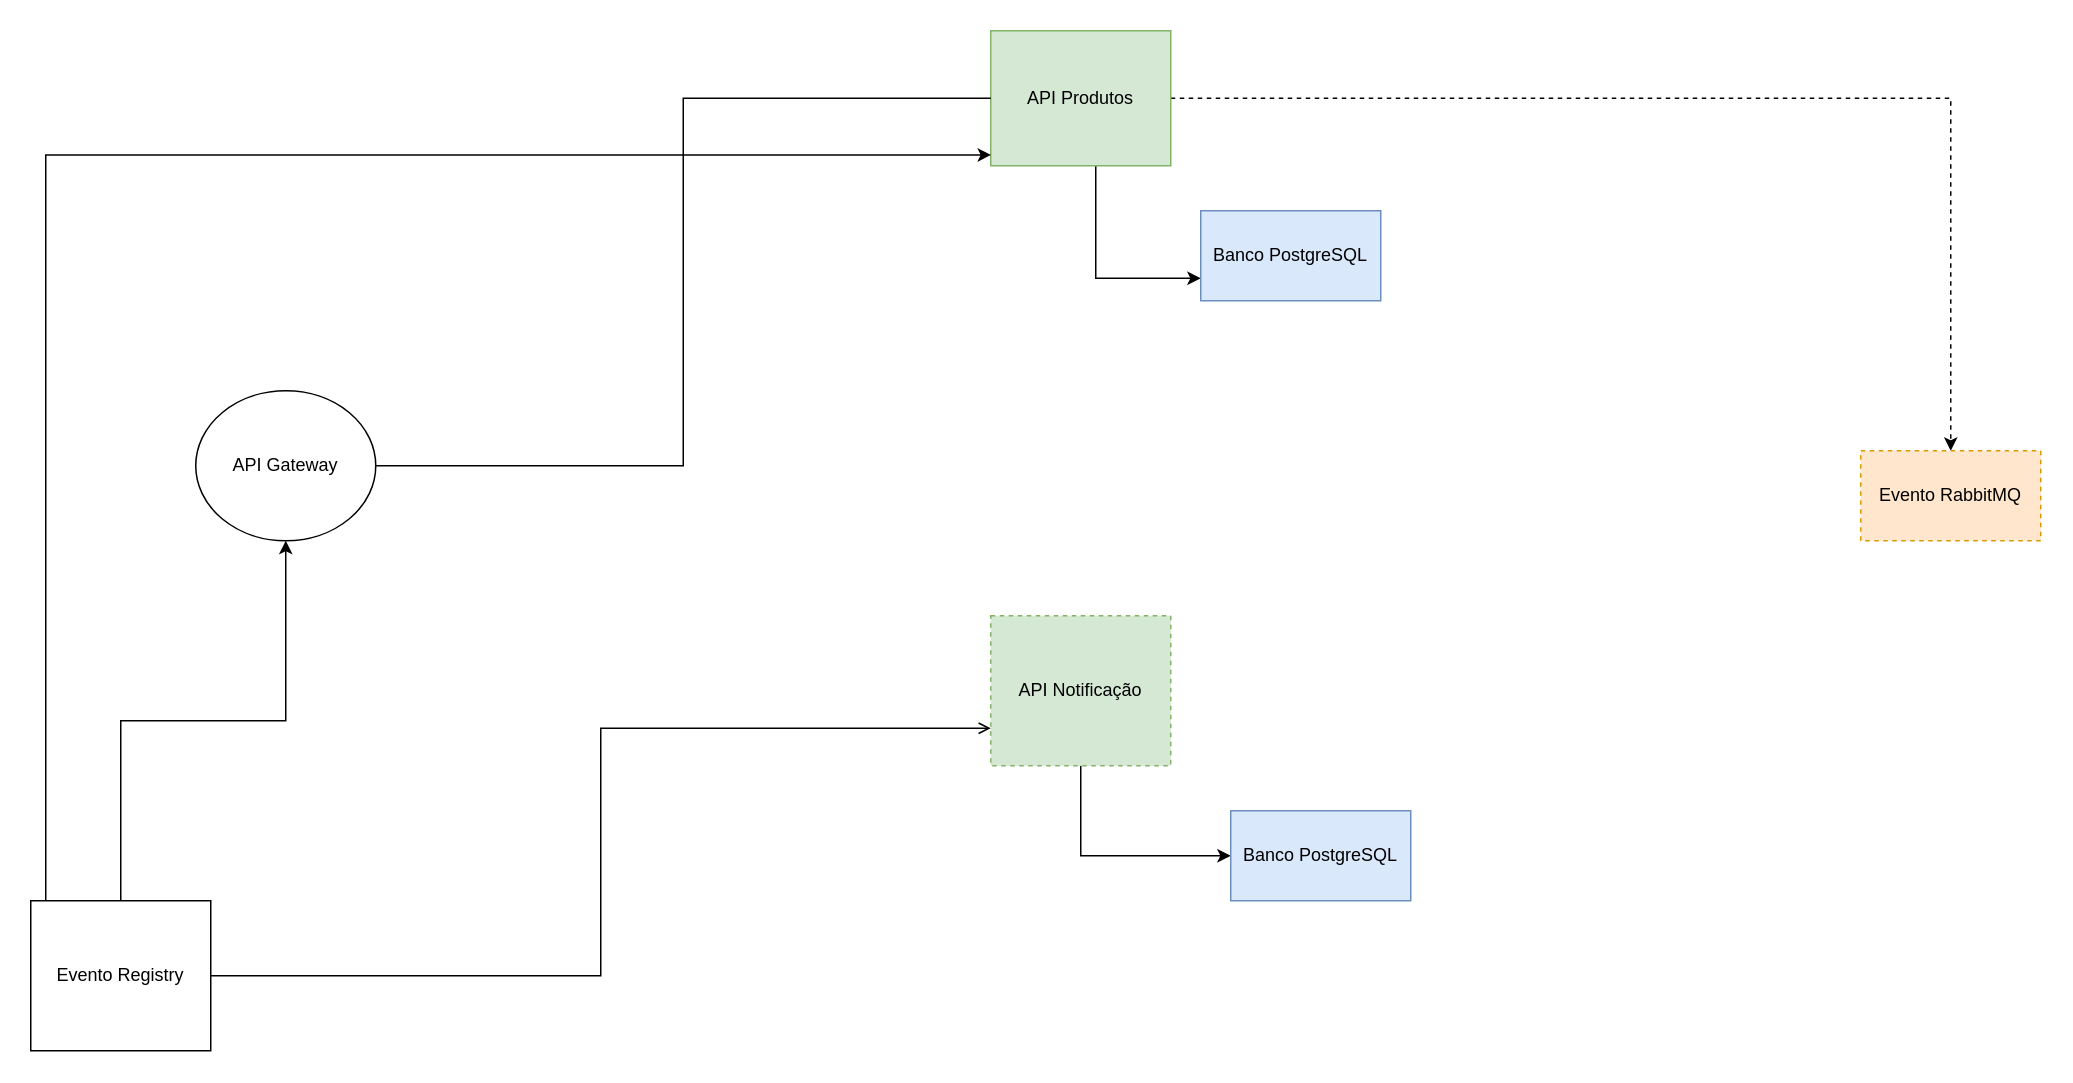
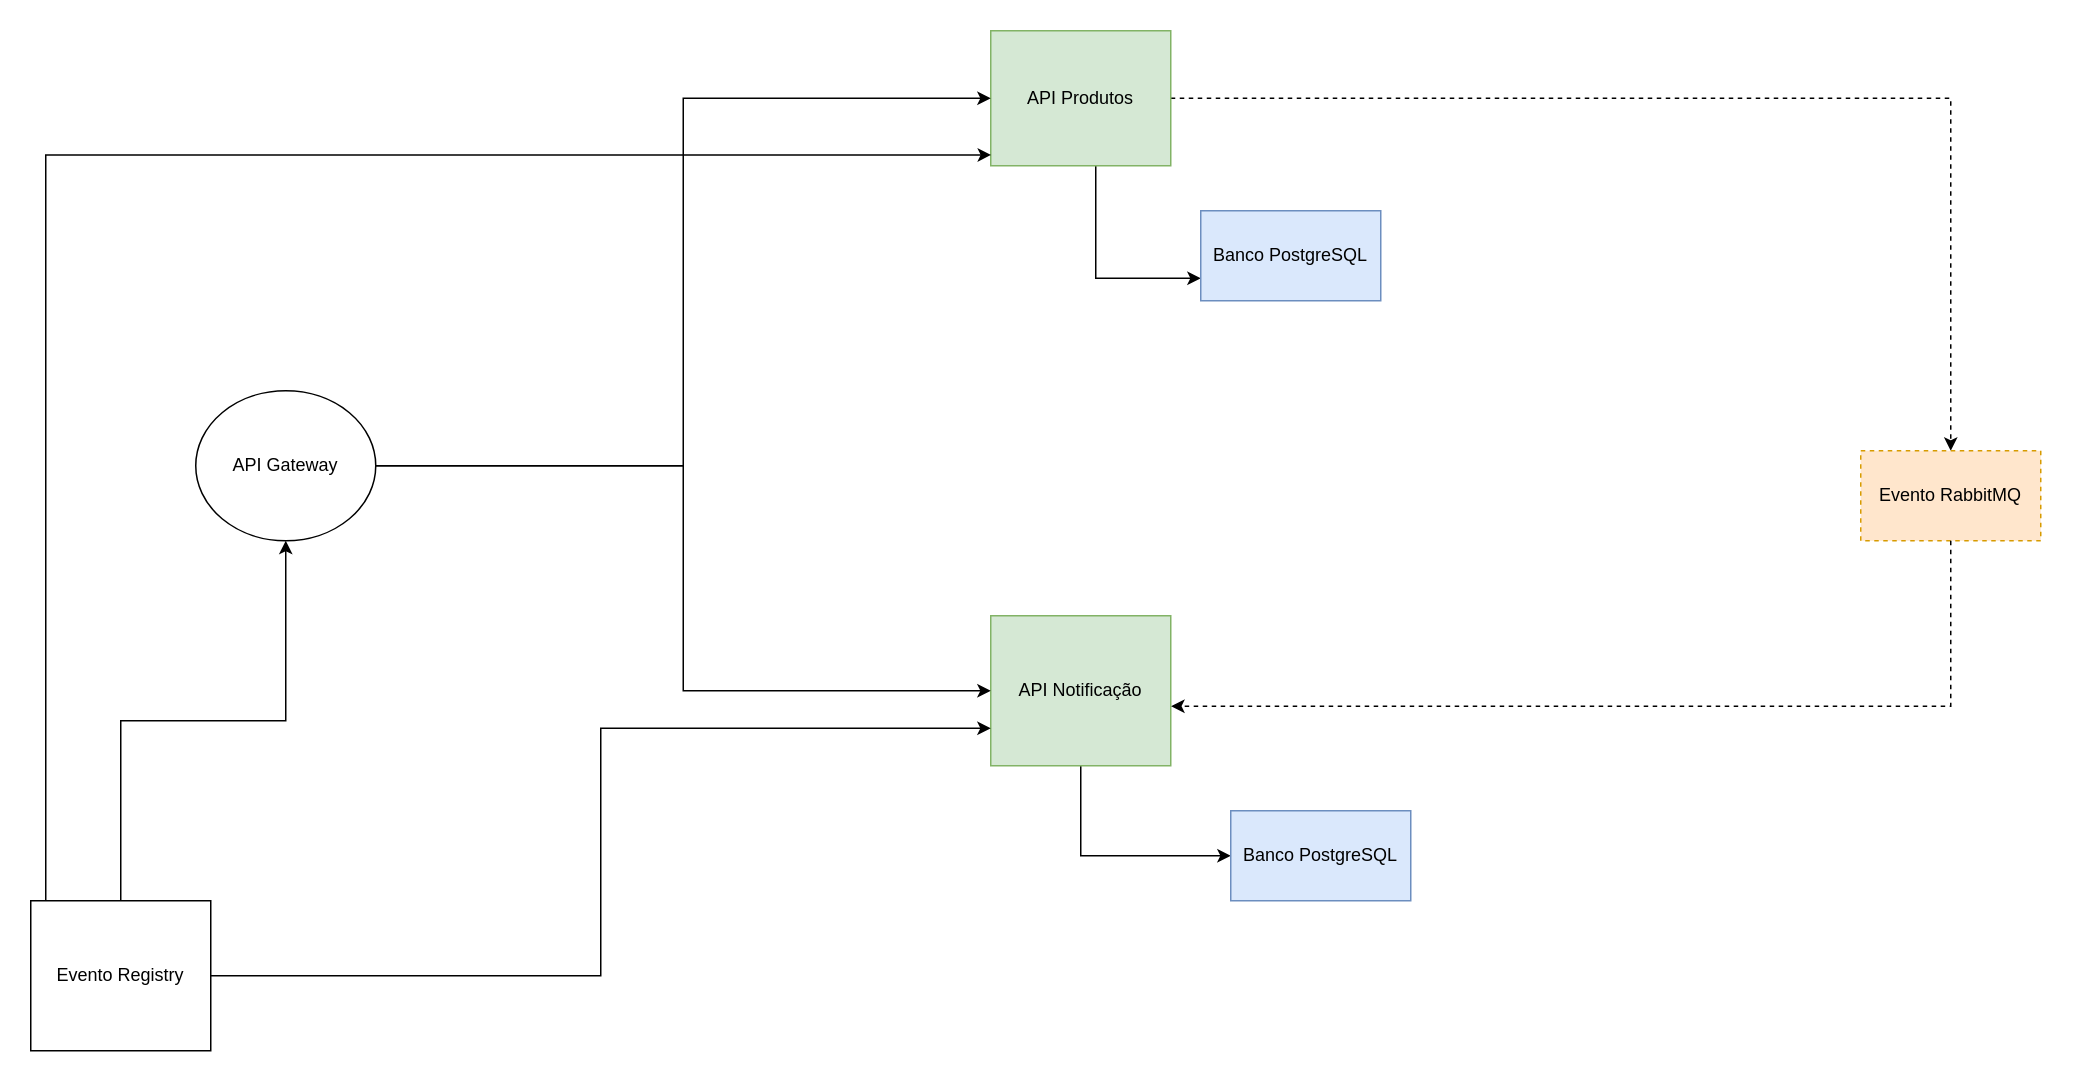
edge "API Produtos" -- "API Gateway": arrowhead none -> classic
edge "API Gateway" -> "API Notificação": added
node "API Notificação": style dashed -> solid
edge "Evento RabbitMQ" -> "API Notificação": added
edge "Evento Registry" -> "API Notificação": arrowhead open -> classic
